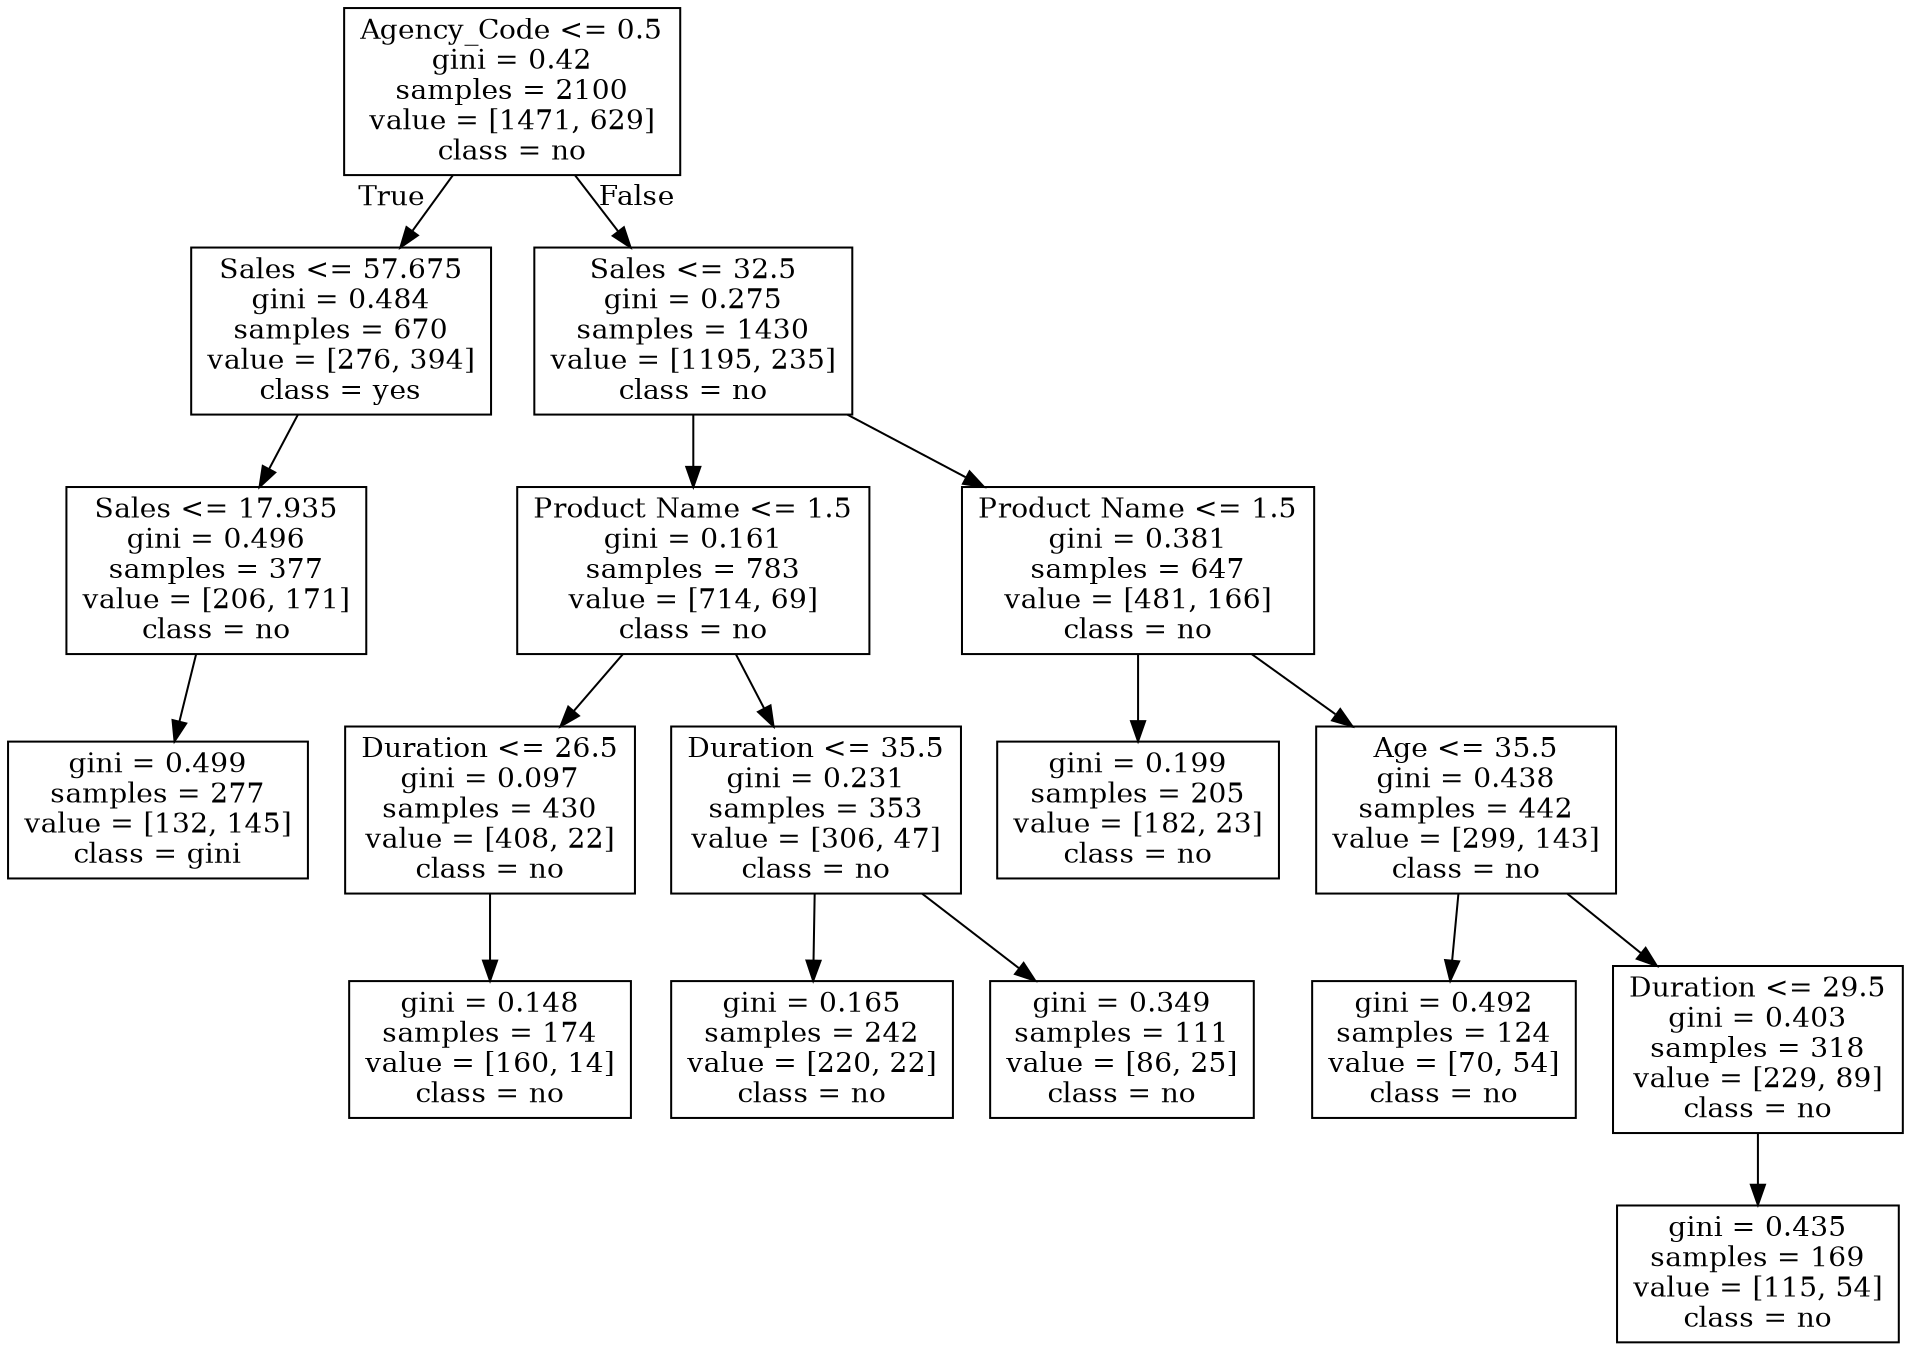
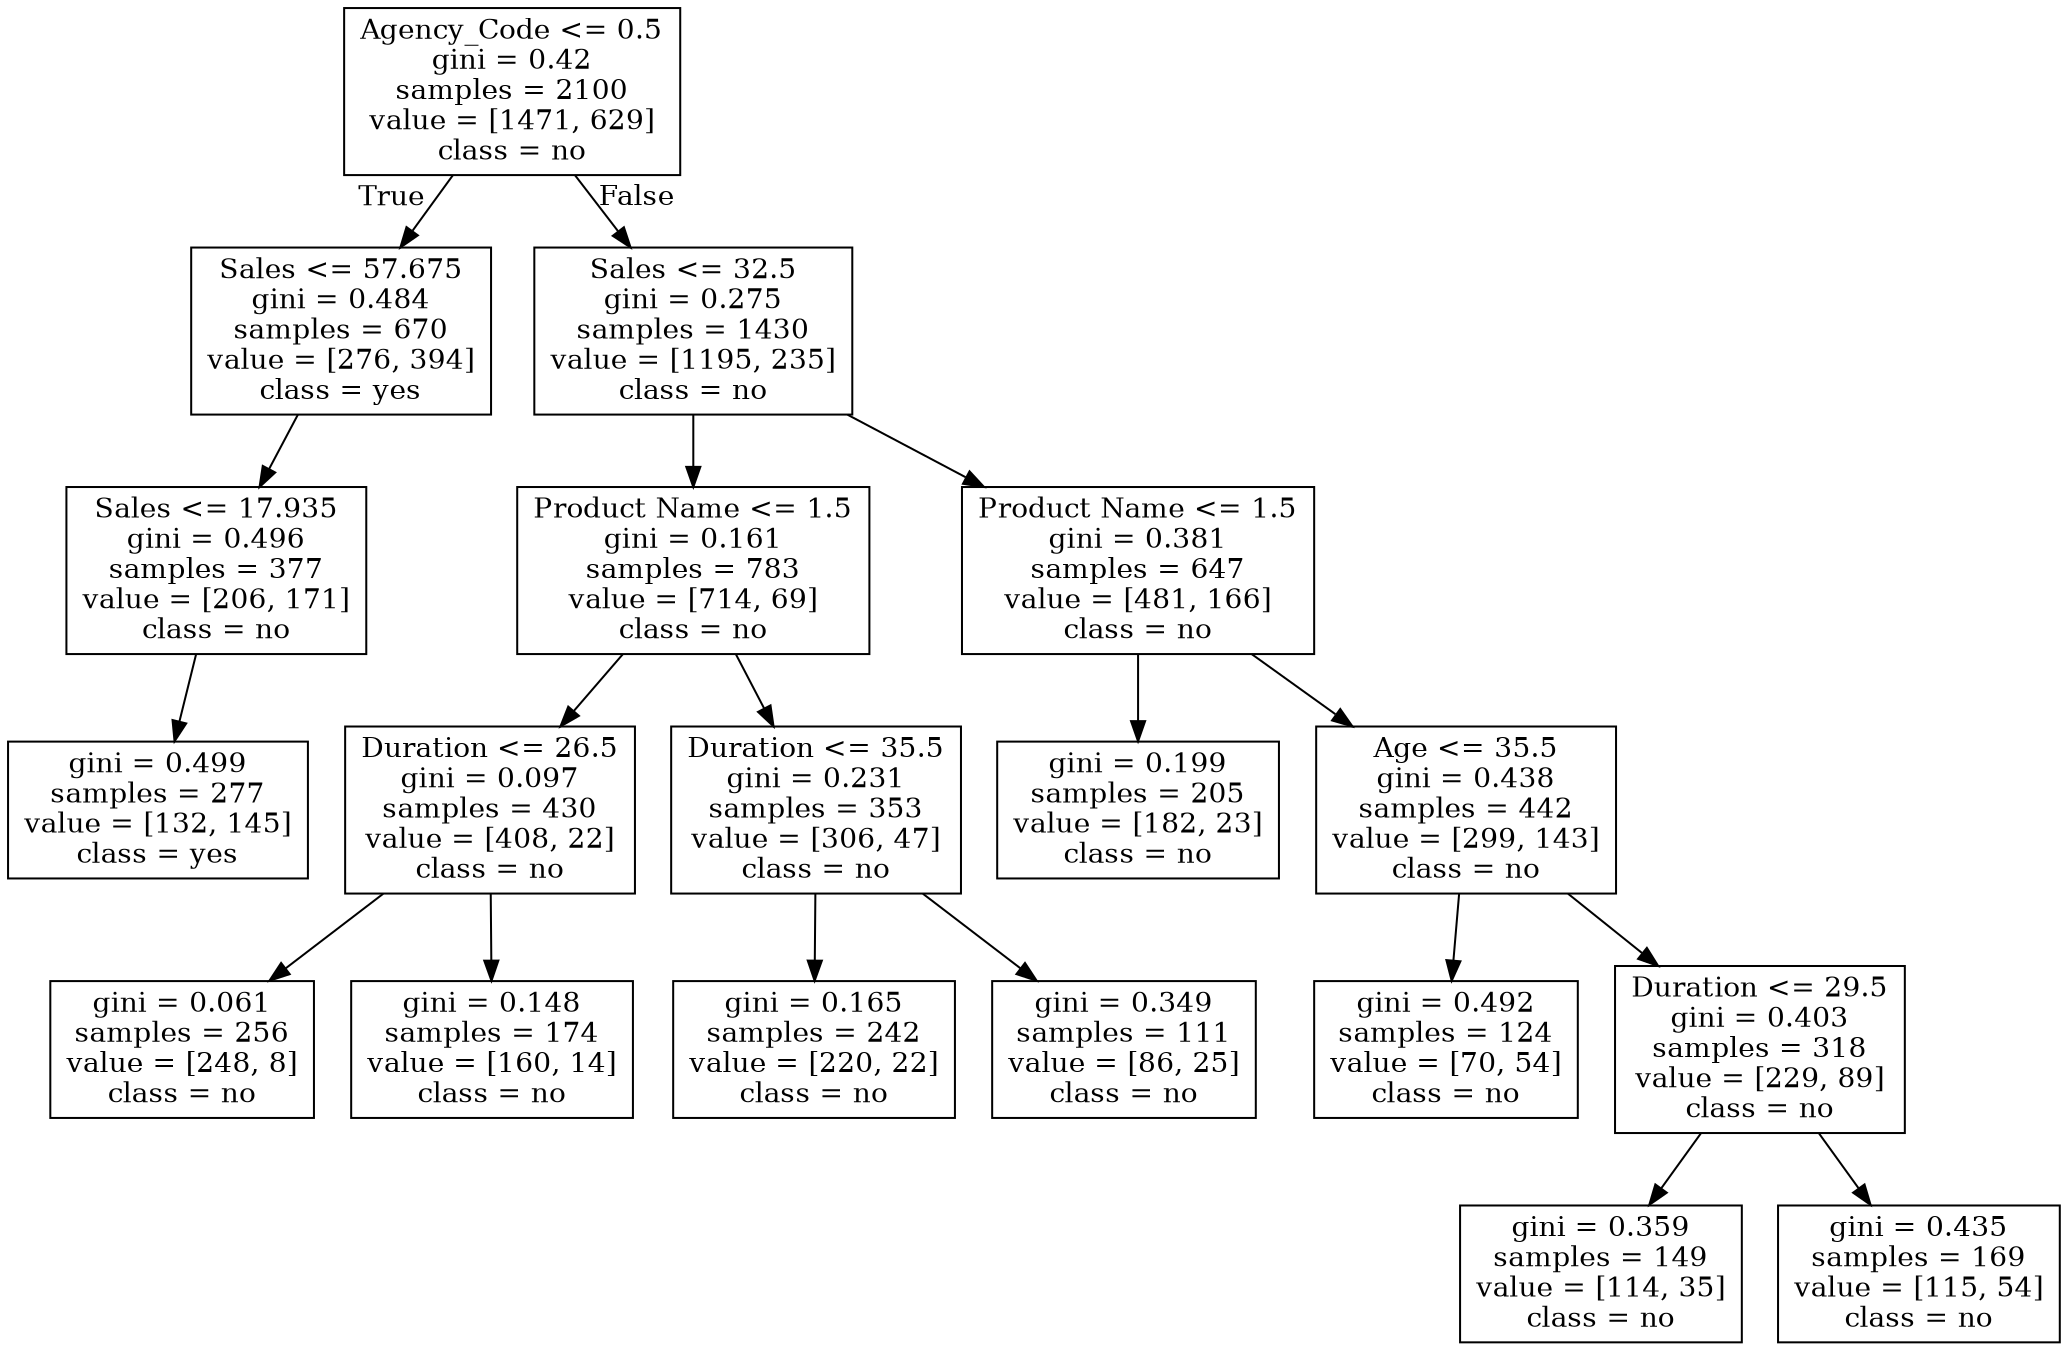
node "gini = 0.499 samples = 277 value = [132, 145] class = gini": label "gini = 0.499 samples = 277 value = [132, 145] class = gini" -> "gini = 0.499 samples = 277 value = [132, 145] class = yes"
node "gini = 0.061 samples = 256 value = [248, 8] class = no": added
node "gini = 0.359 samples = 149 value = [114, 35] class = no": added
